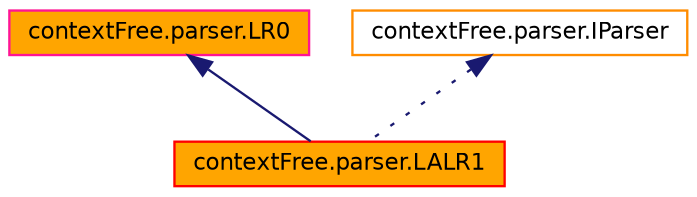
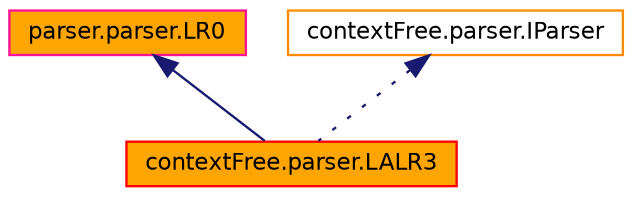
node "contextFree.parser.LR0": label "contextFree.parser.LR0" -> "parser.parser.LR0"
node "contextFree.parser.LALR1": label "contextFree.parser.LALR1" -> "contextFree.parser.LALR3"
